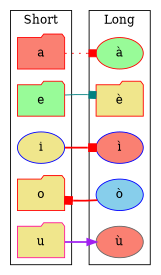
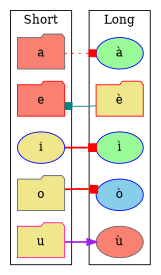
node "a": color red -> gray40
node "à": color red -> blue
edge "e" -> "è": reversed
node "e": fillcolor palegreen -> salmon
node "ì": fillcolor salmon -> palegreen
node "o": color red -> gray40
edge "ò" -> "o": reversed
